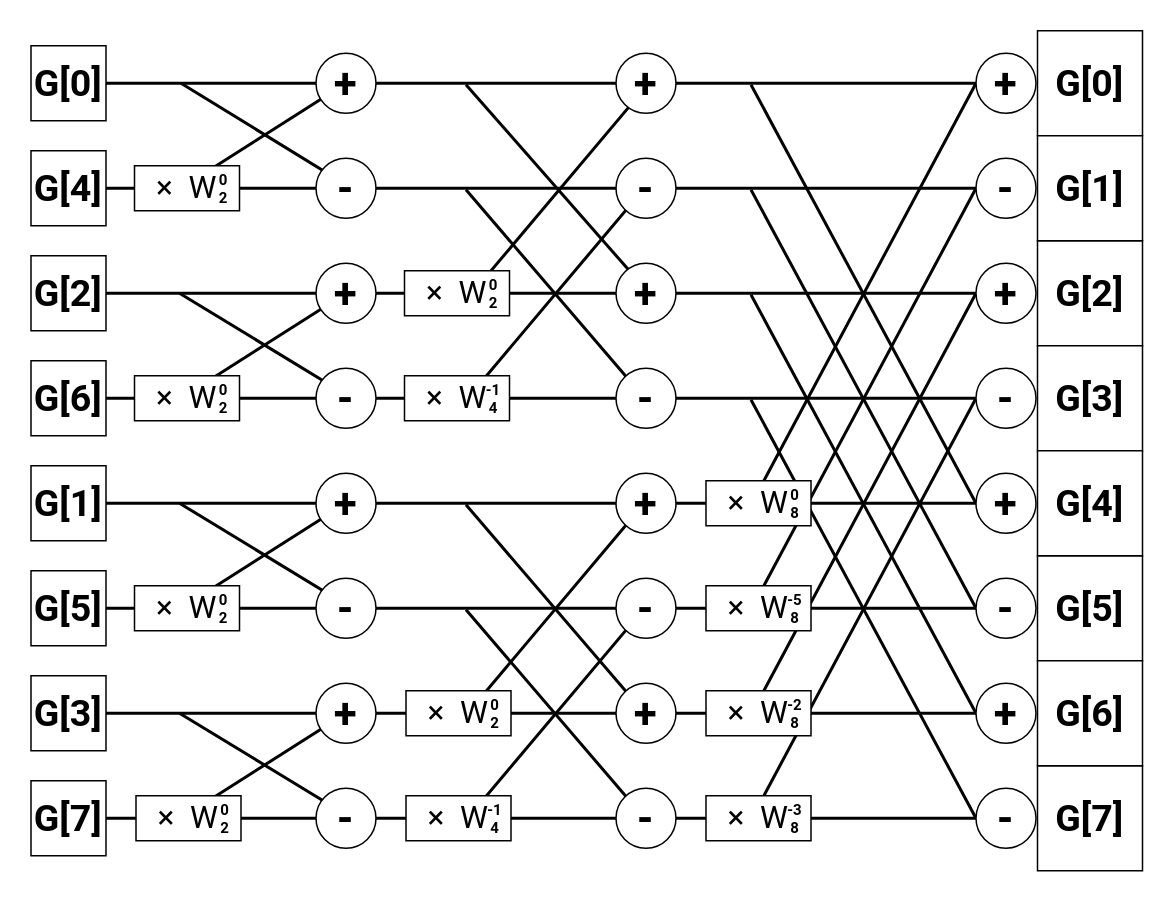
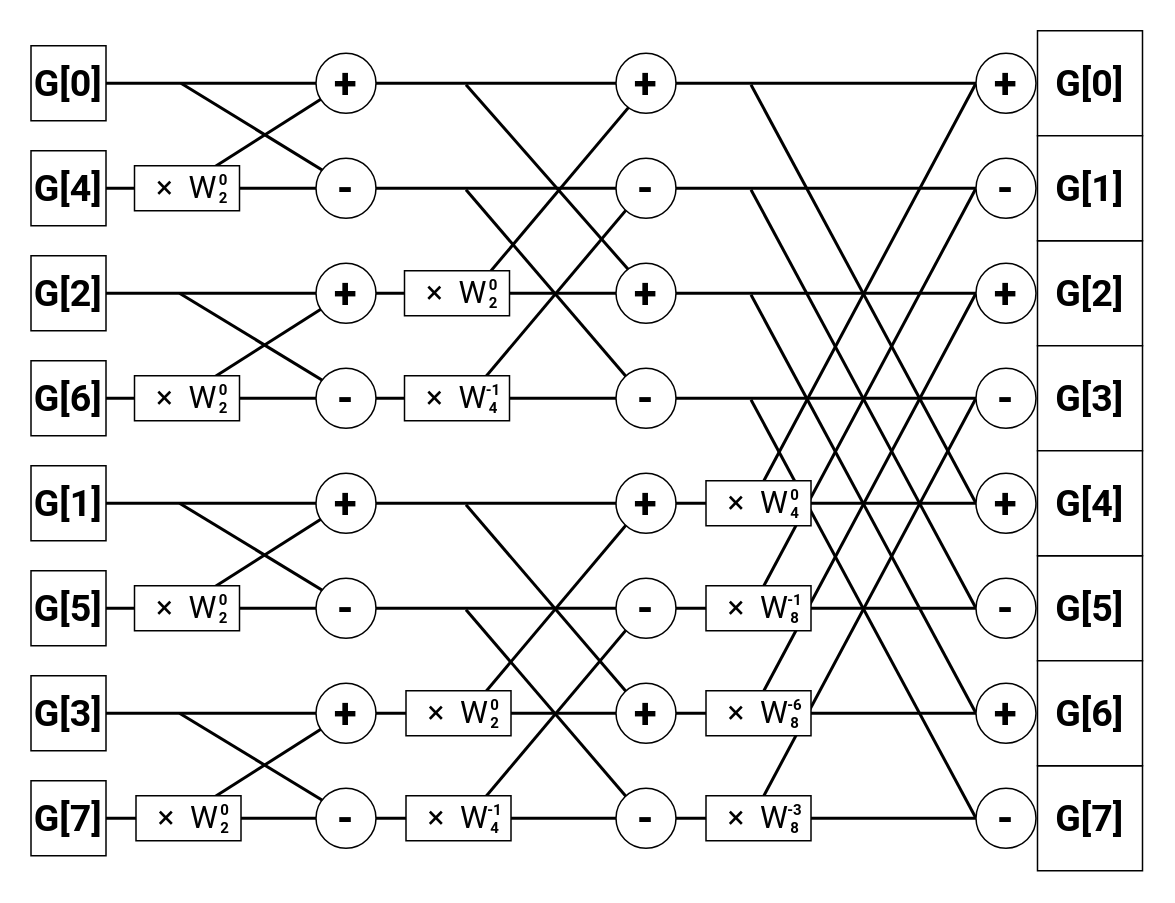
node "08": label "08" -> "04"
node "-5 8": label "-5 8" -> "-1 8"
node "-28": label "-28" -> "-68"
